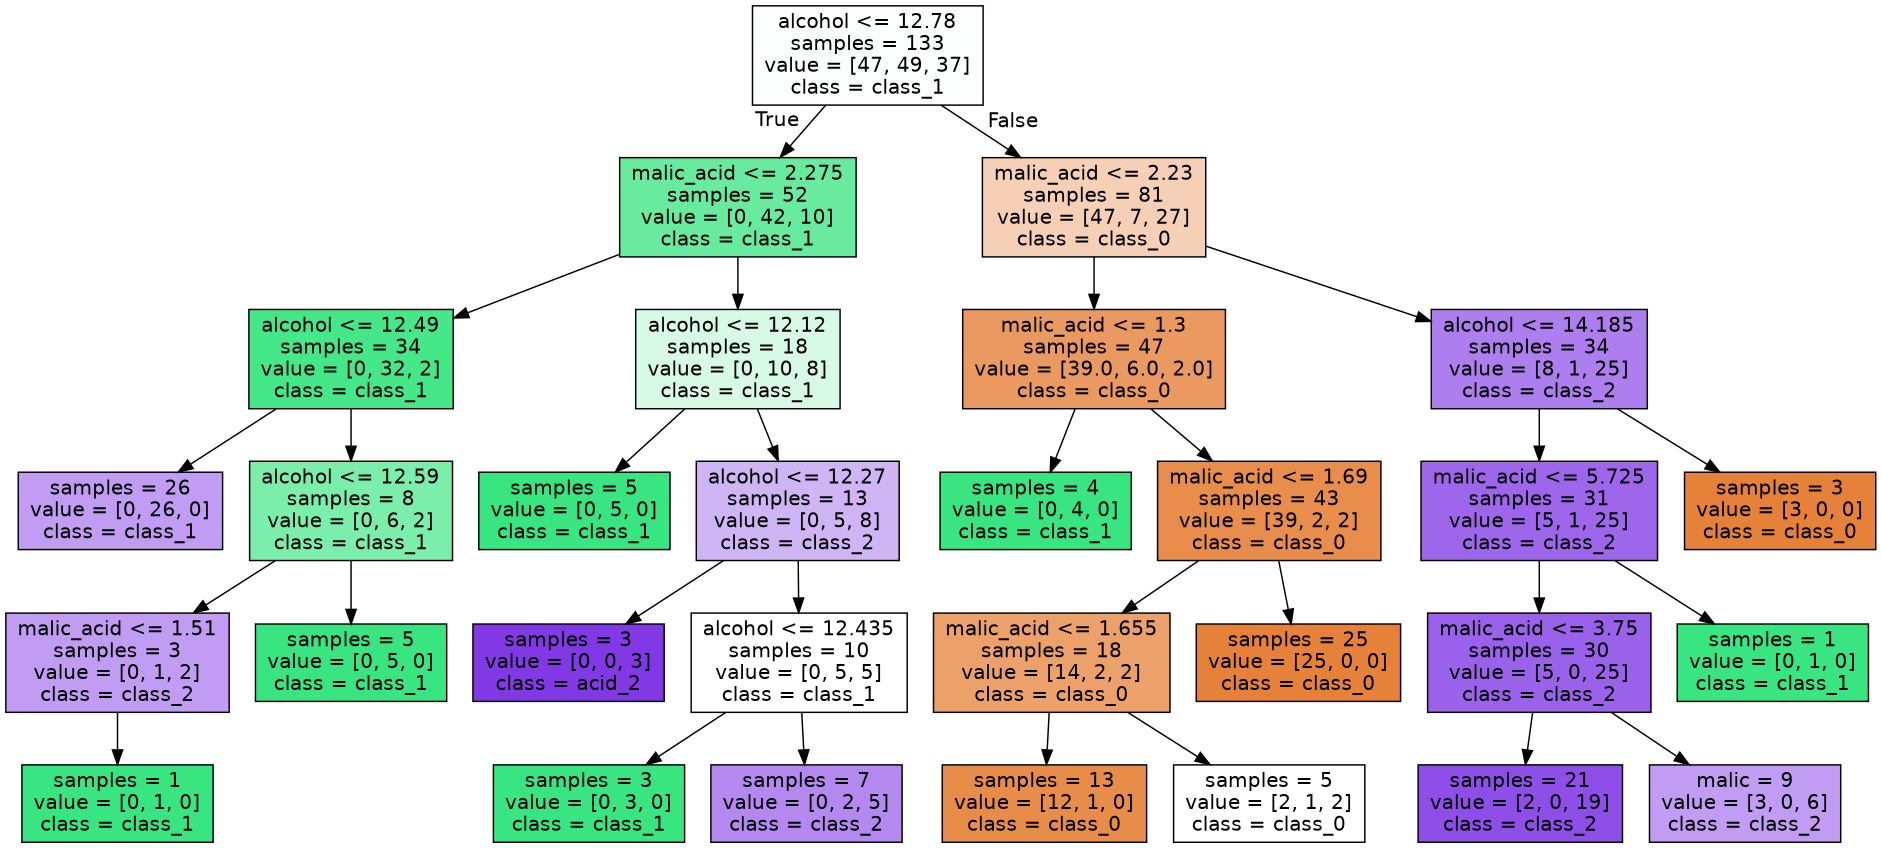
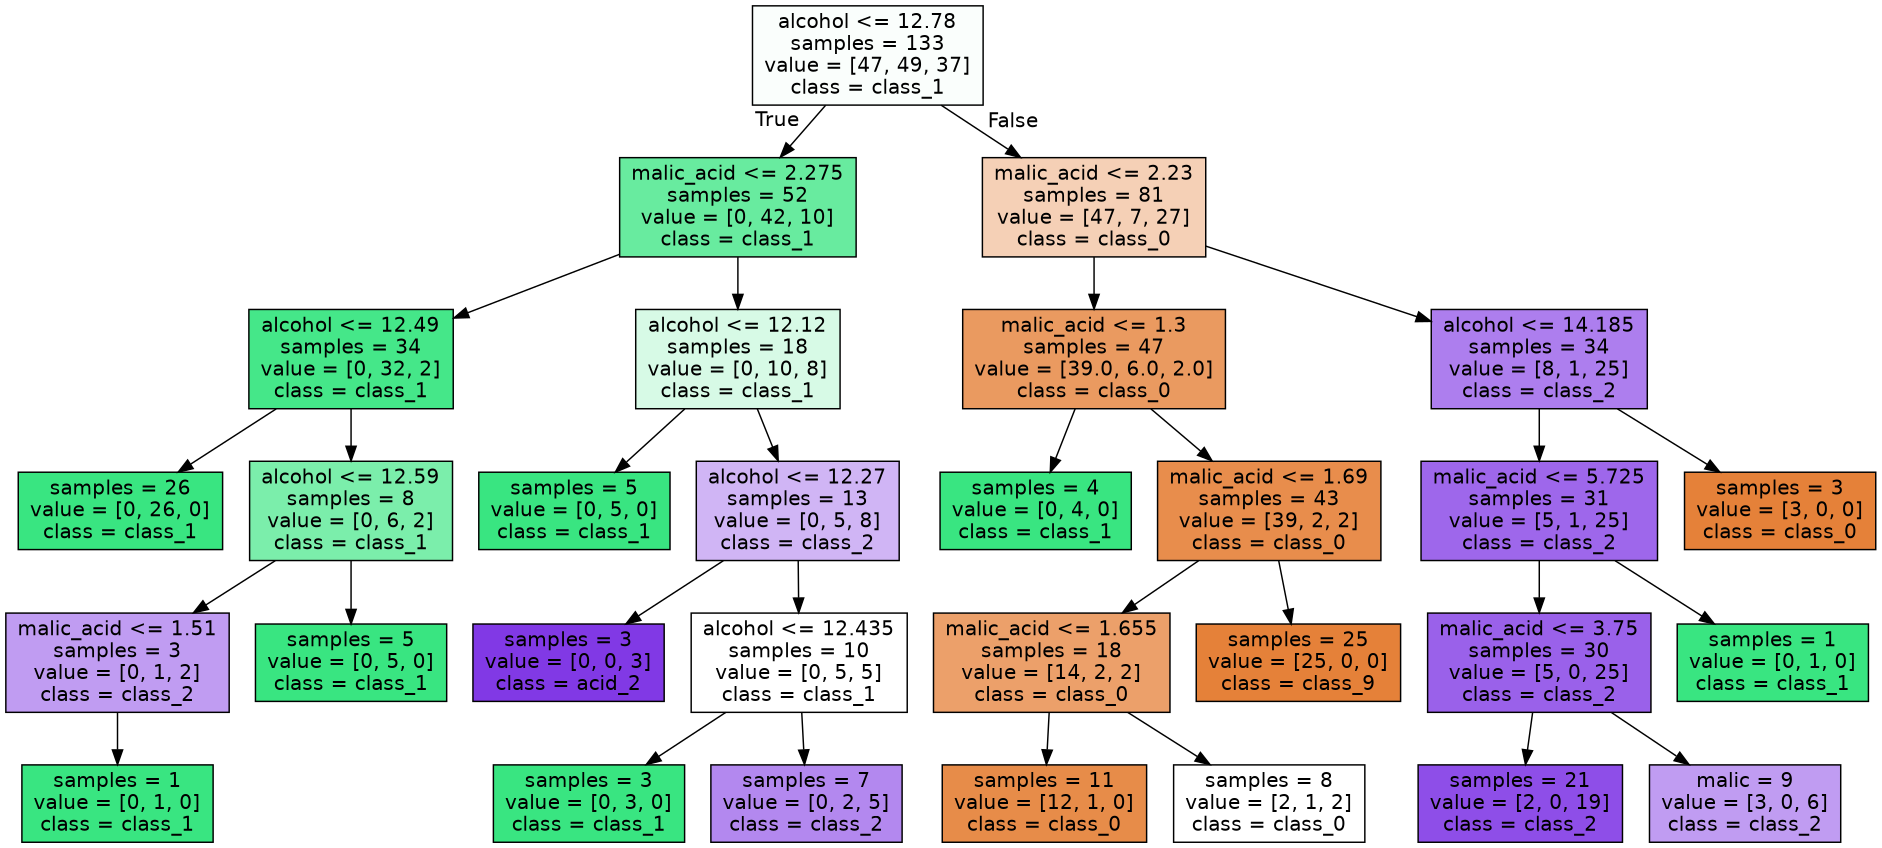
node "samples = 26 value = [0, 26, 0] class = class_1": fillcolor #c09cf2 -> #39e581
node "samples = 25 value = [25, 0, 0] class = class_0": label "samples = 25 value = [25, 0, 0] class = class_0" -> "samples = 25 value = [25, 0, 0] class = class_9"
node "samples = 13 value = [12, 1, 0] class = class_0": label "samples = 13 value = [12, 1, 0] class = class_0" -> "samples = 11 value = [12, 1, 0] class = class_0"
node "samples = 5 value = [2, 1, 2] class = class_0": label "samples = 5 value = [2, 1, 2] class = class_0" -> "samples = 8 value = [2, 1, 2] class = class_0"
